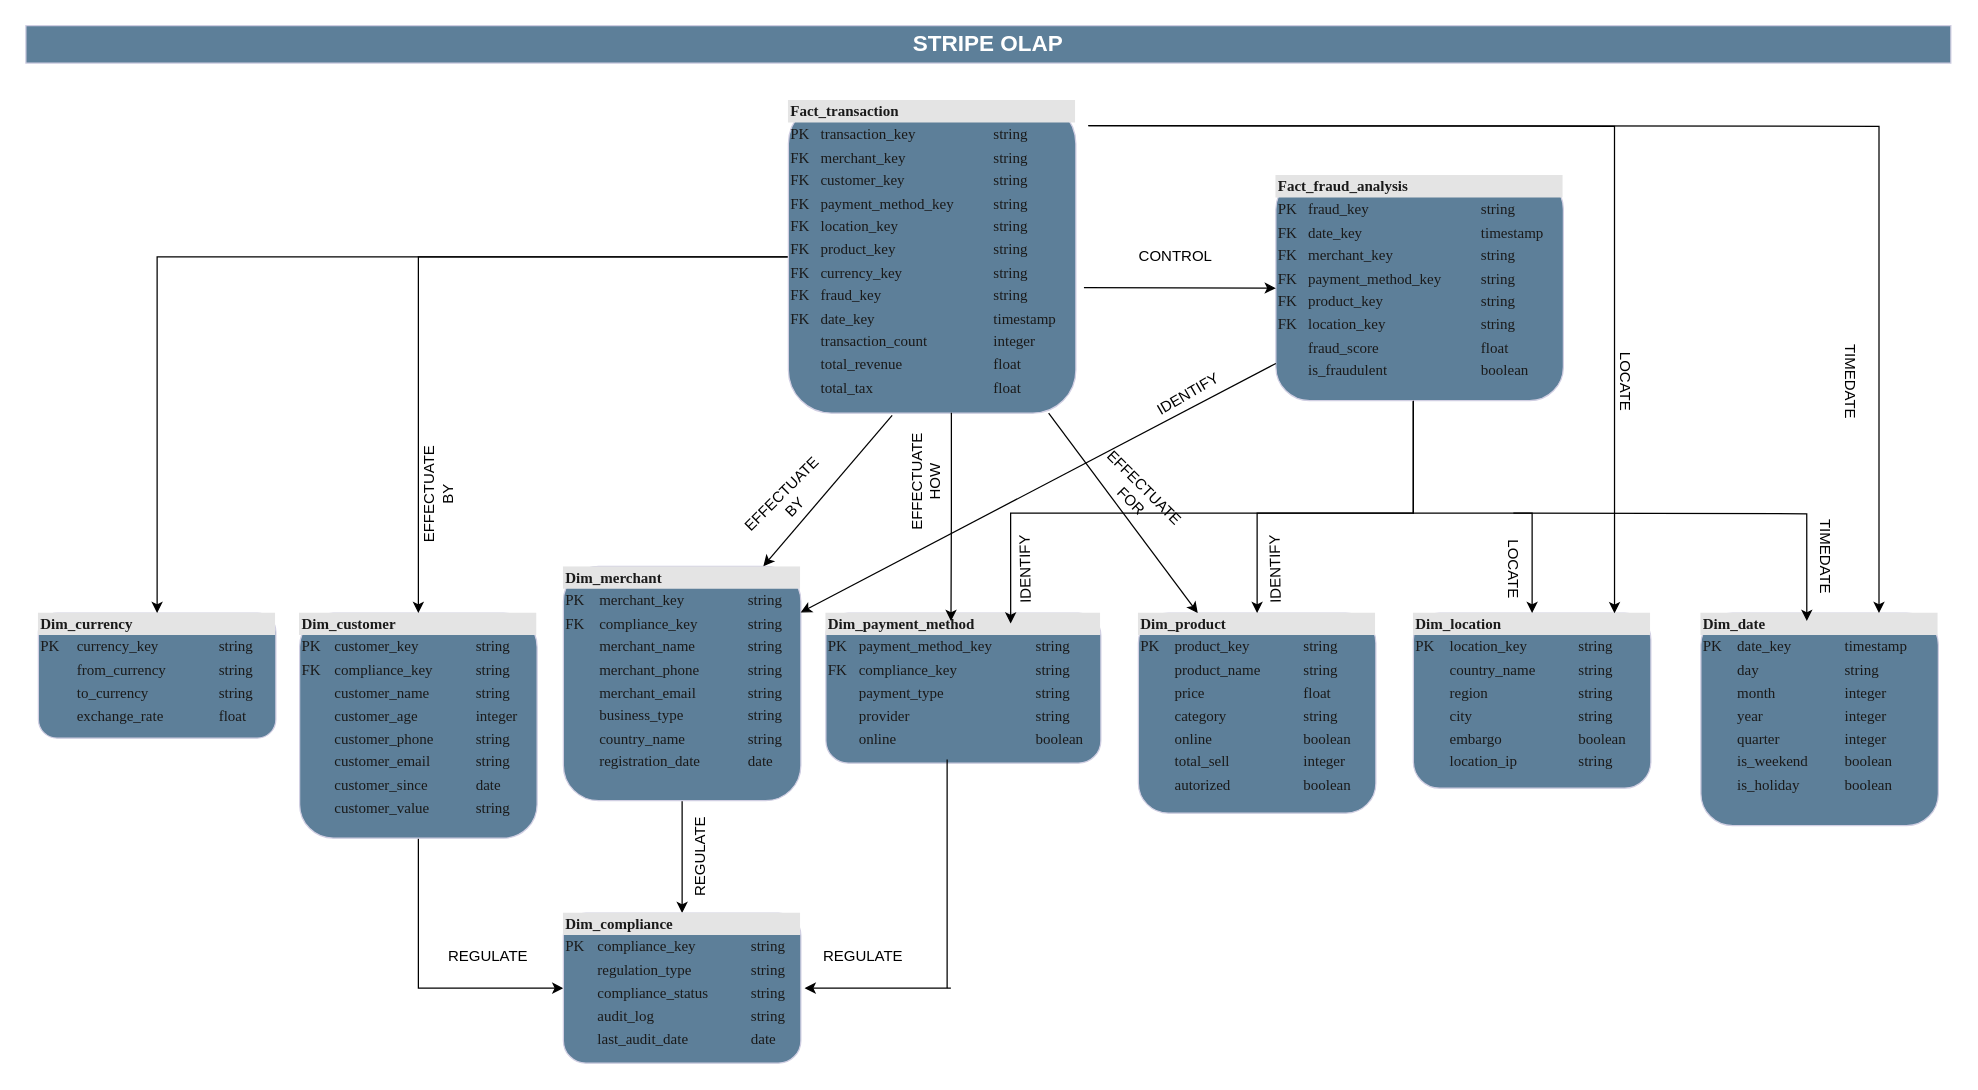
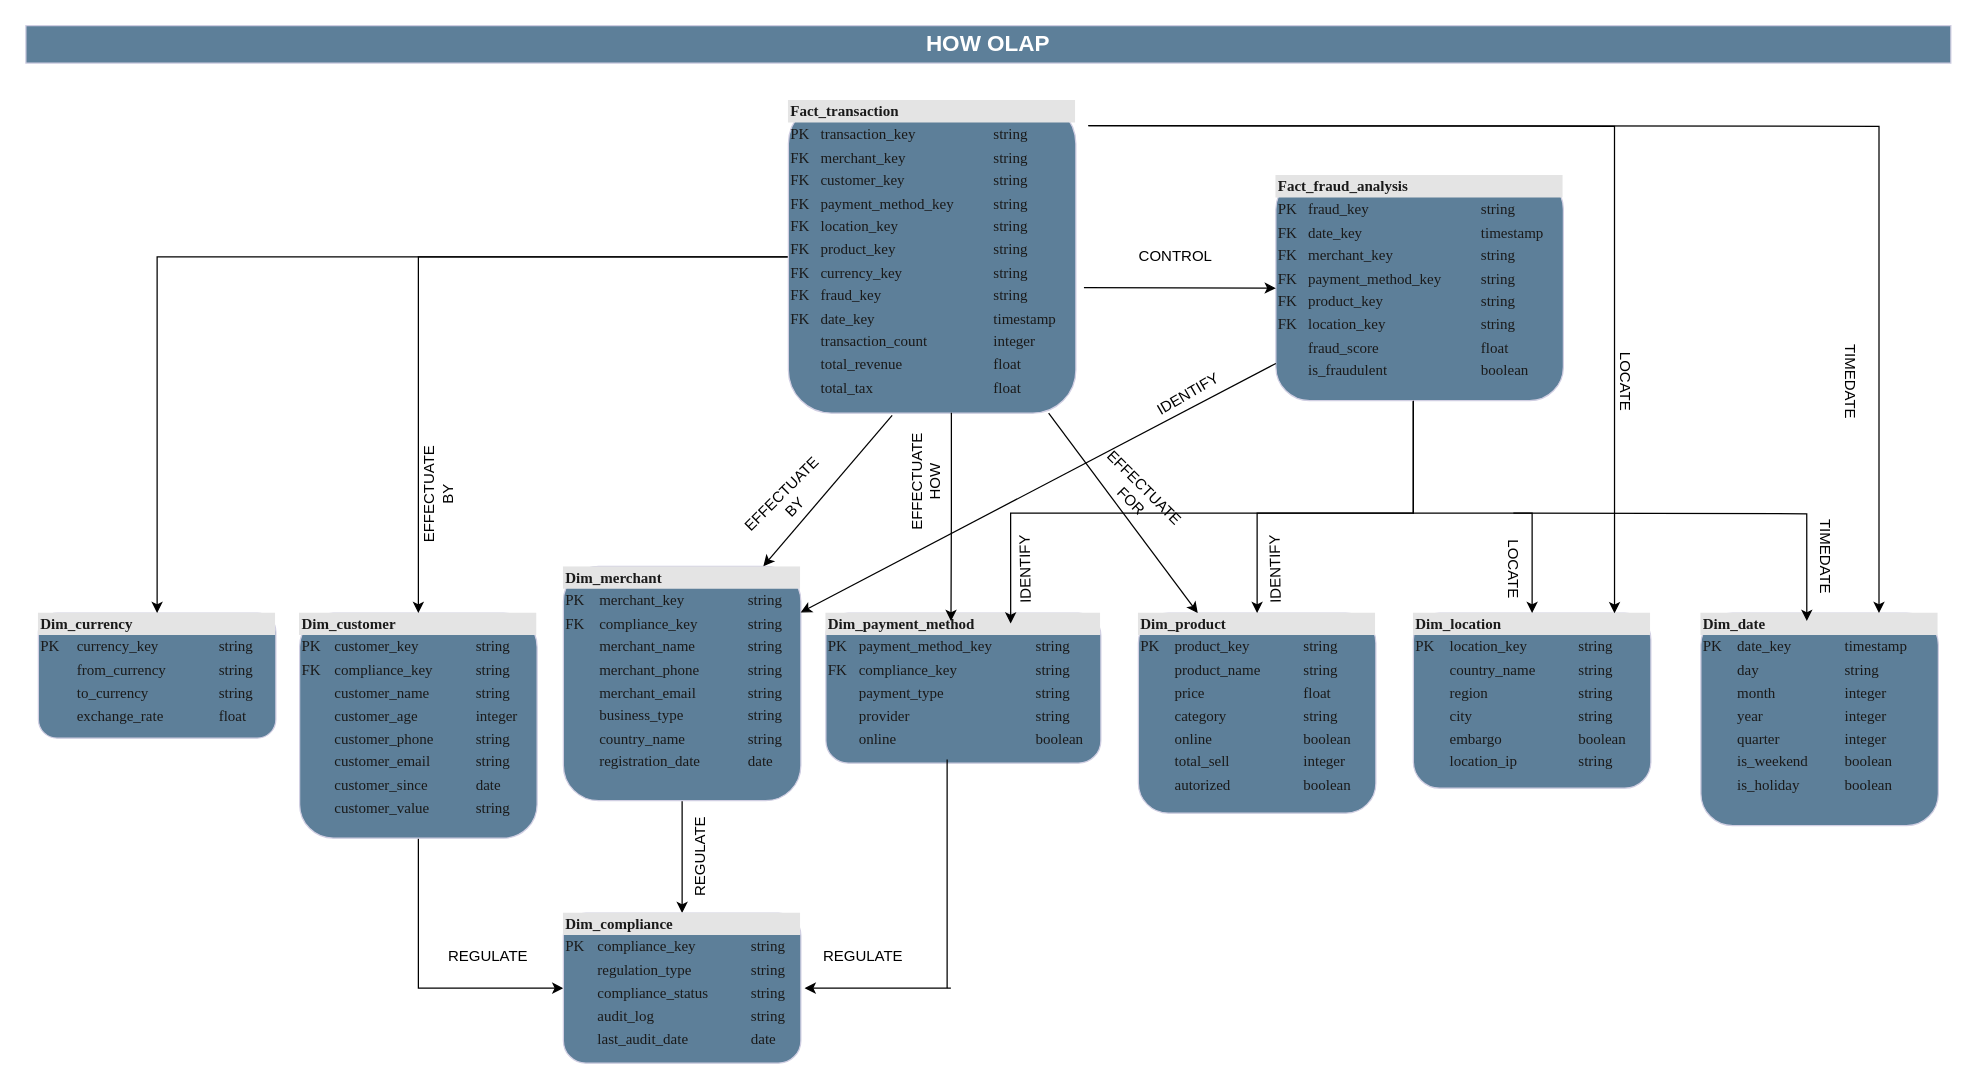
node "STRIPE OLAP": label "STRIPE OLAP" -> "HOW OLAP"
